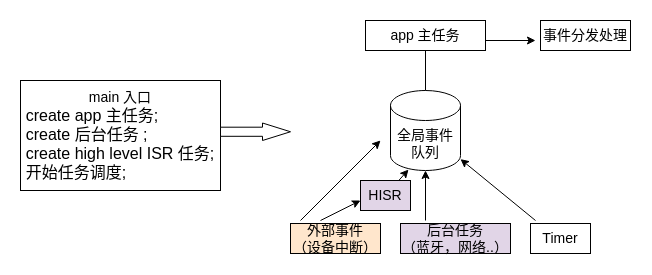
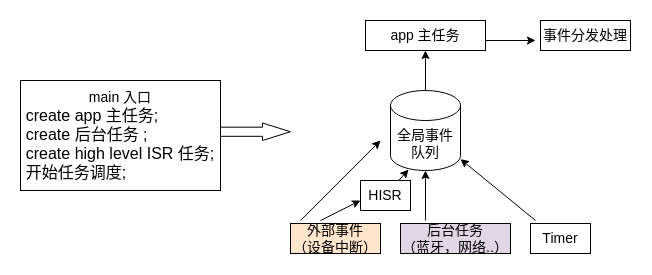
edge "app 主任务" -- "全局事件队列": arrowhead none -> classic
node "HISR": fillcolor #e1d5e7 -> #ffffff
